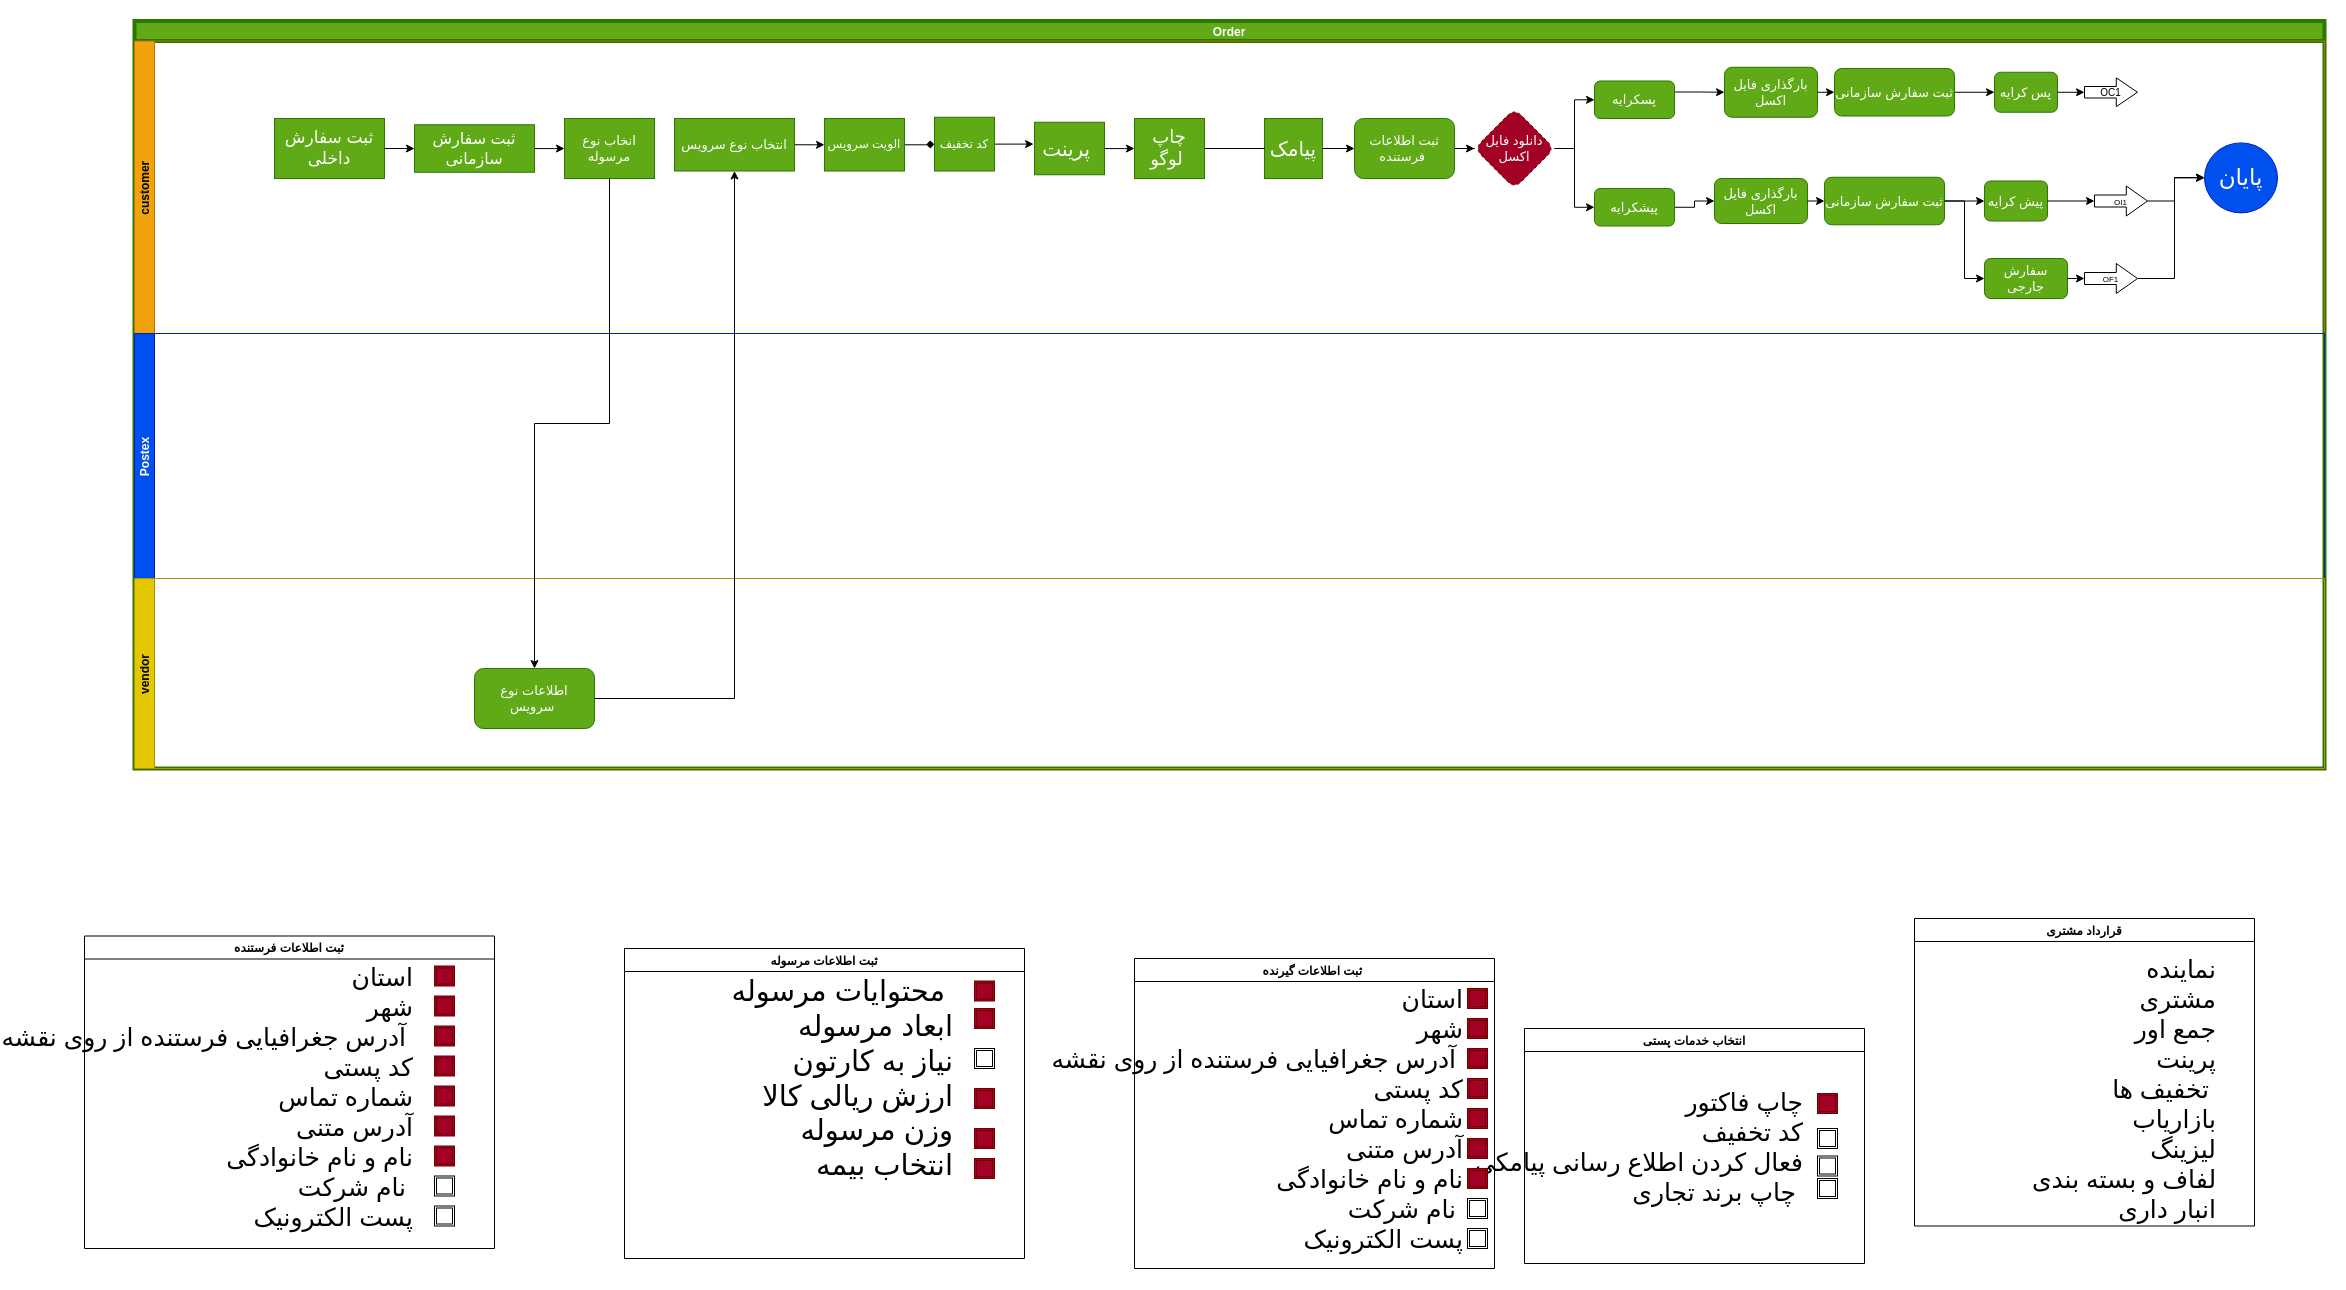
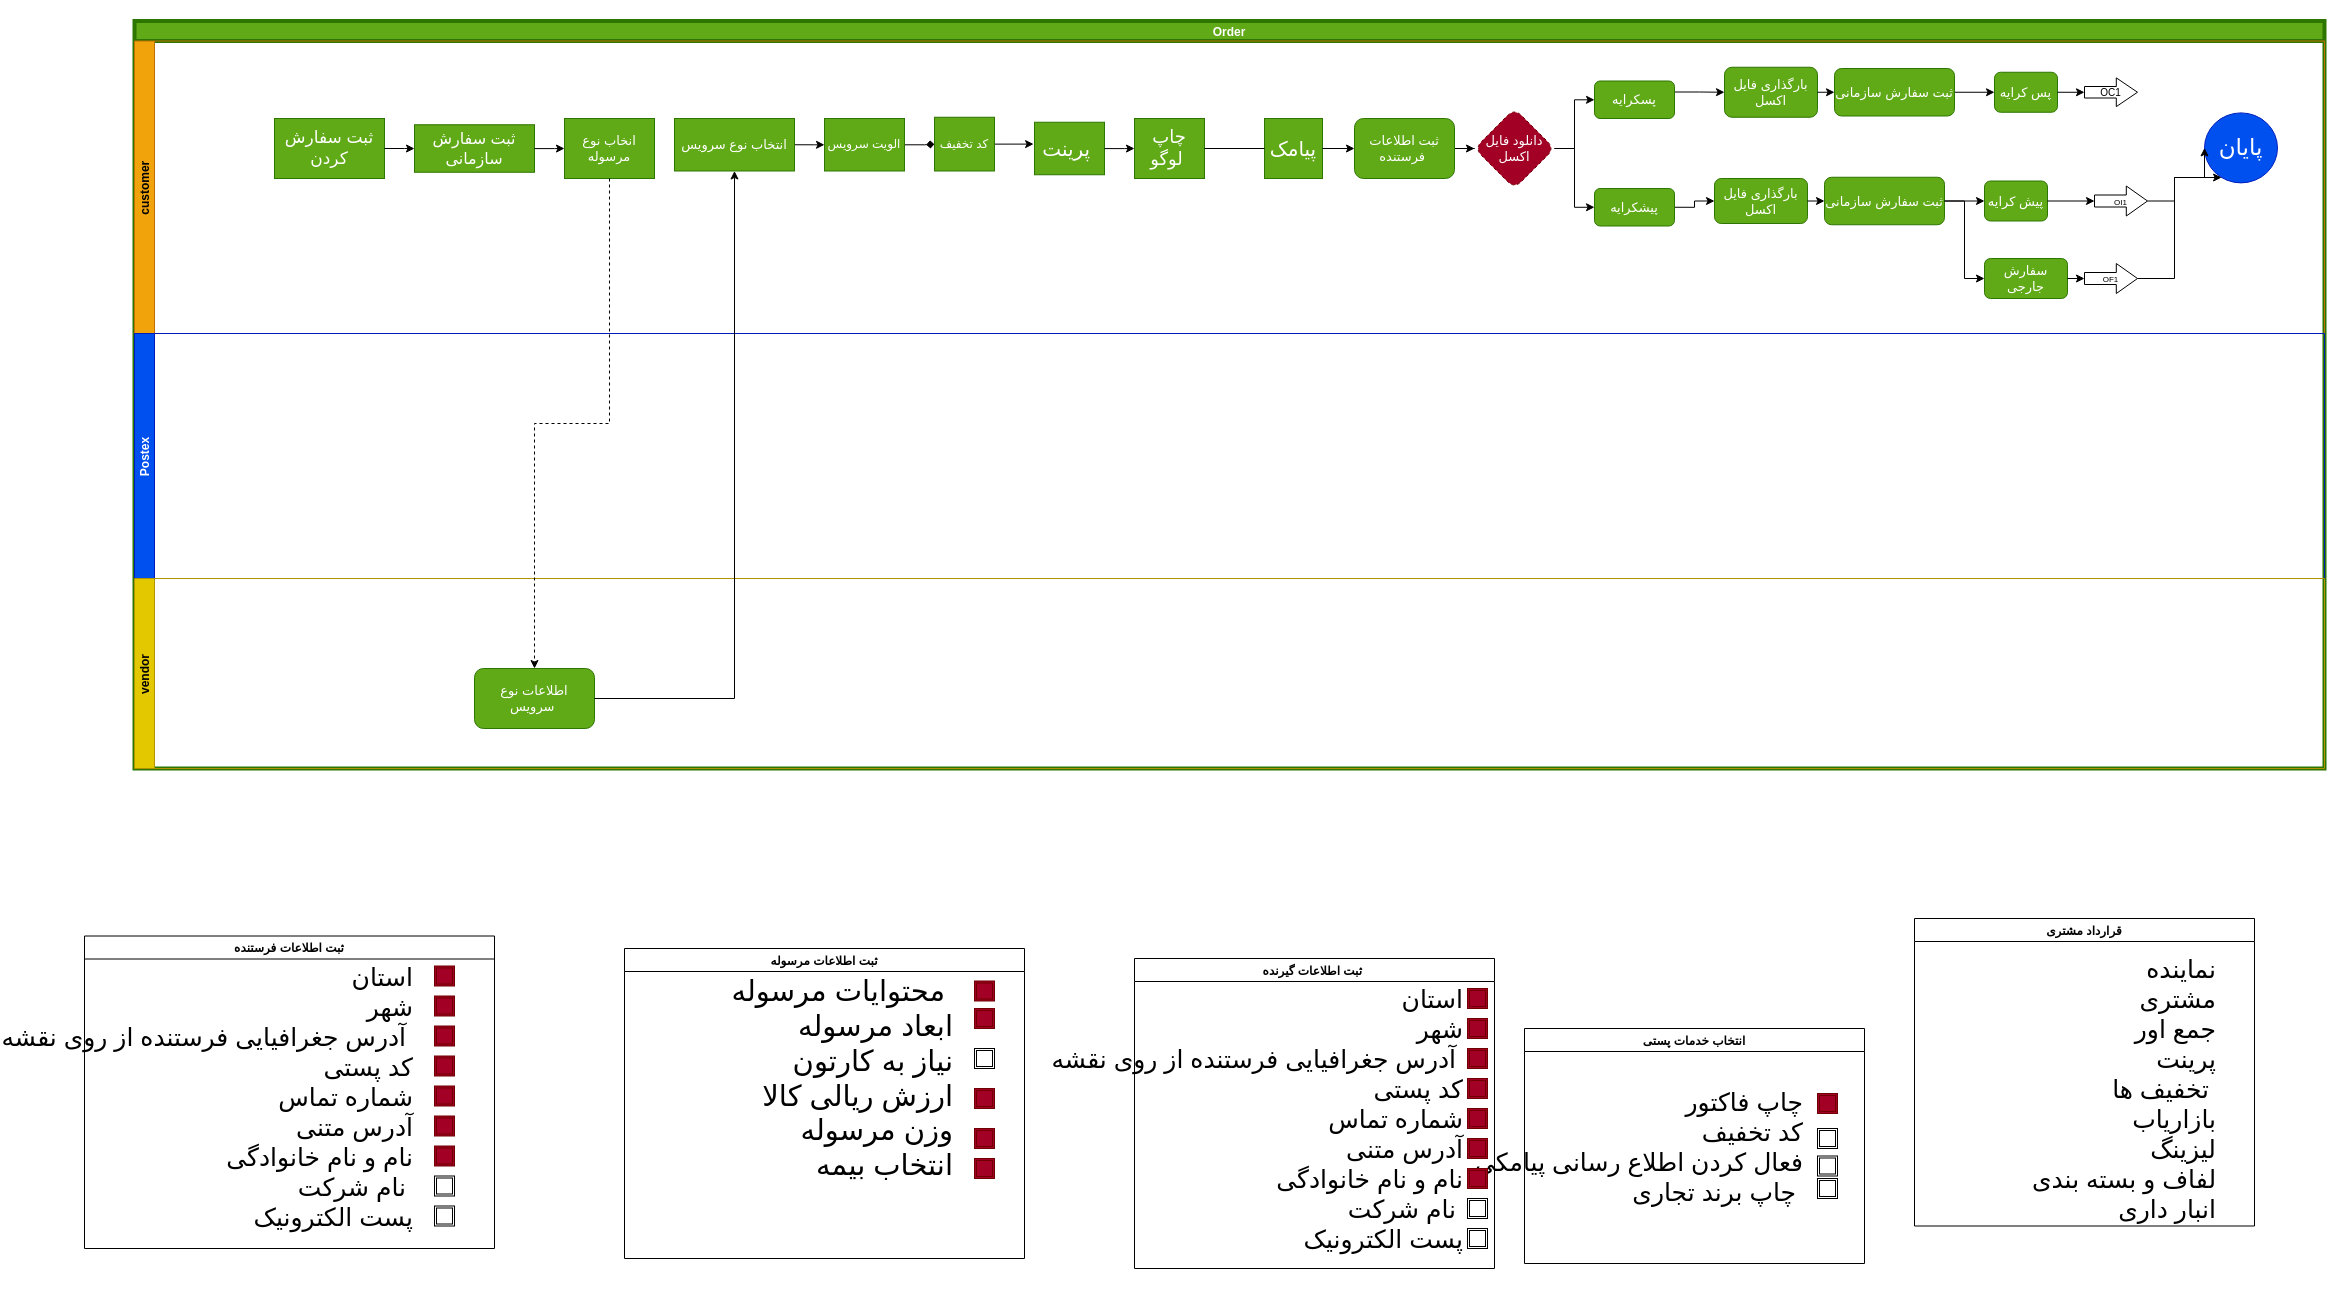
node "ثبت سفارش داخلی": label "ثبت سفارش داخلی" -> "ثبت سفارش کردن"
node "پایان": moved (2241, 178) -> (2241, 148)
edge "انخاب نوع مرسوله" -> "اطلاعات نوع سرویس": style solid -> dashed
